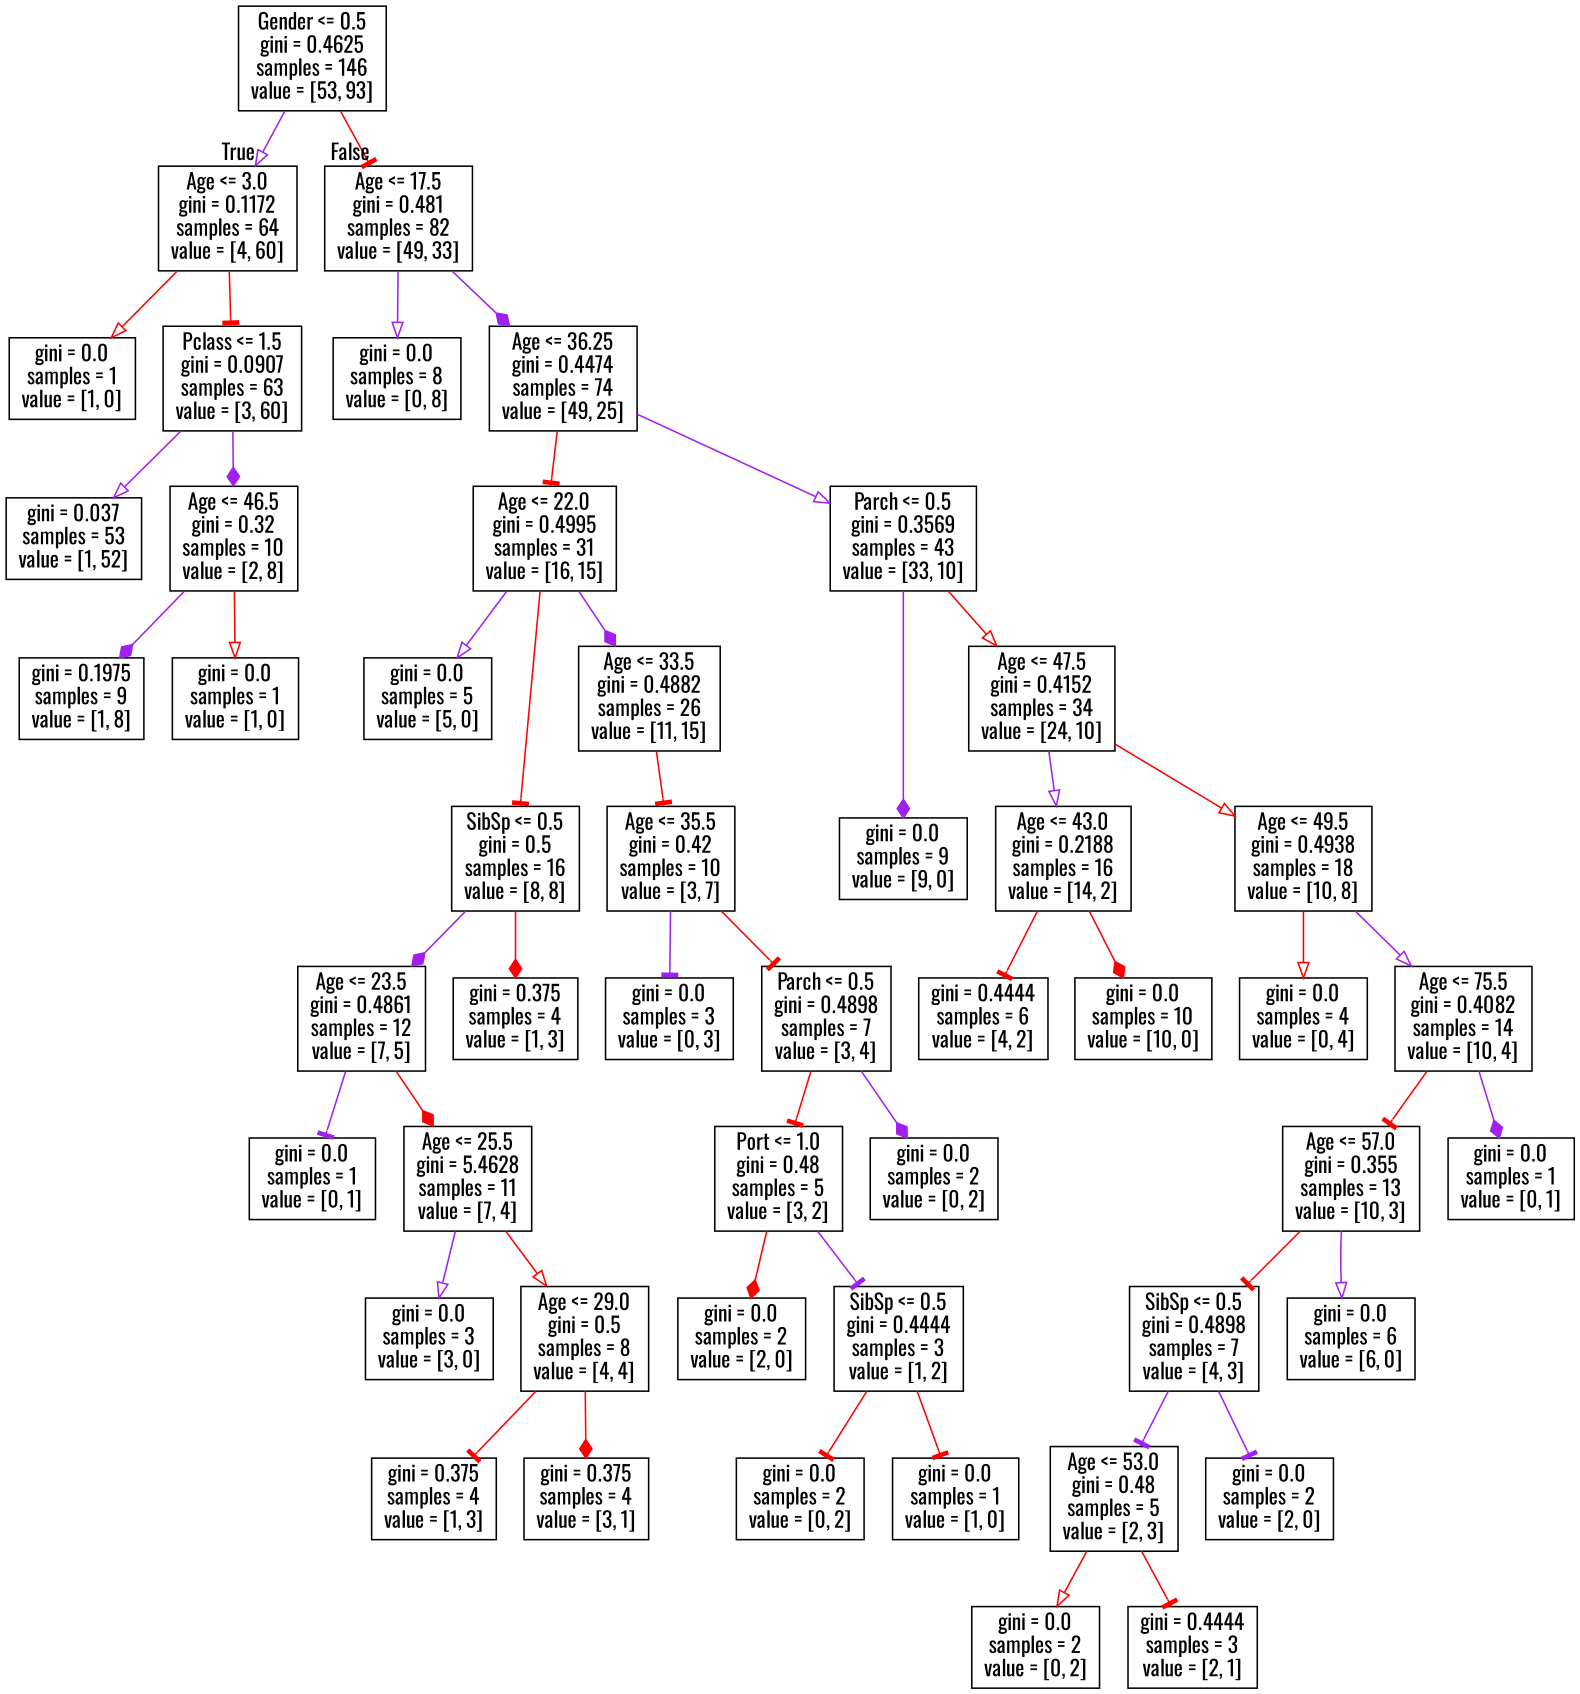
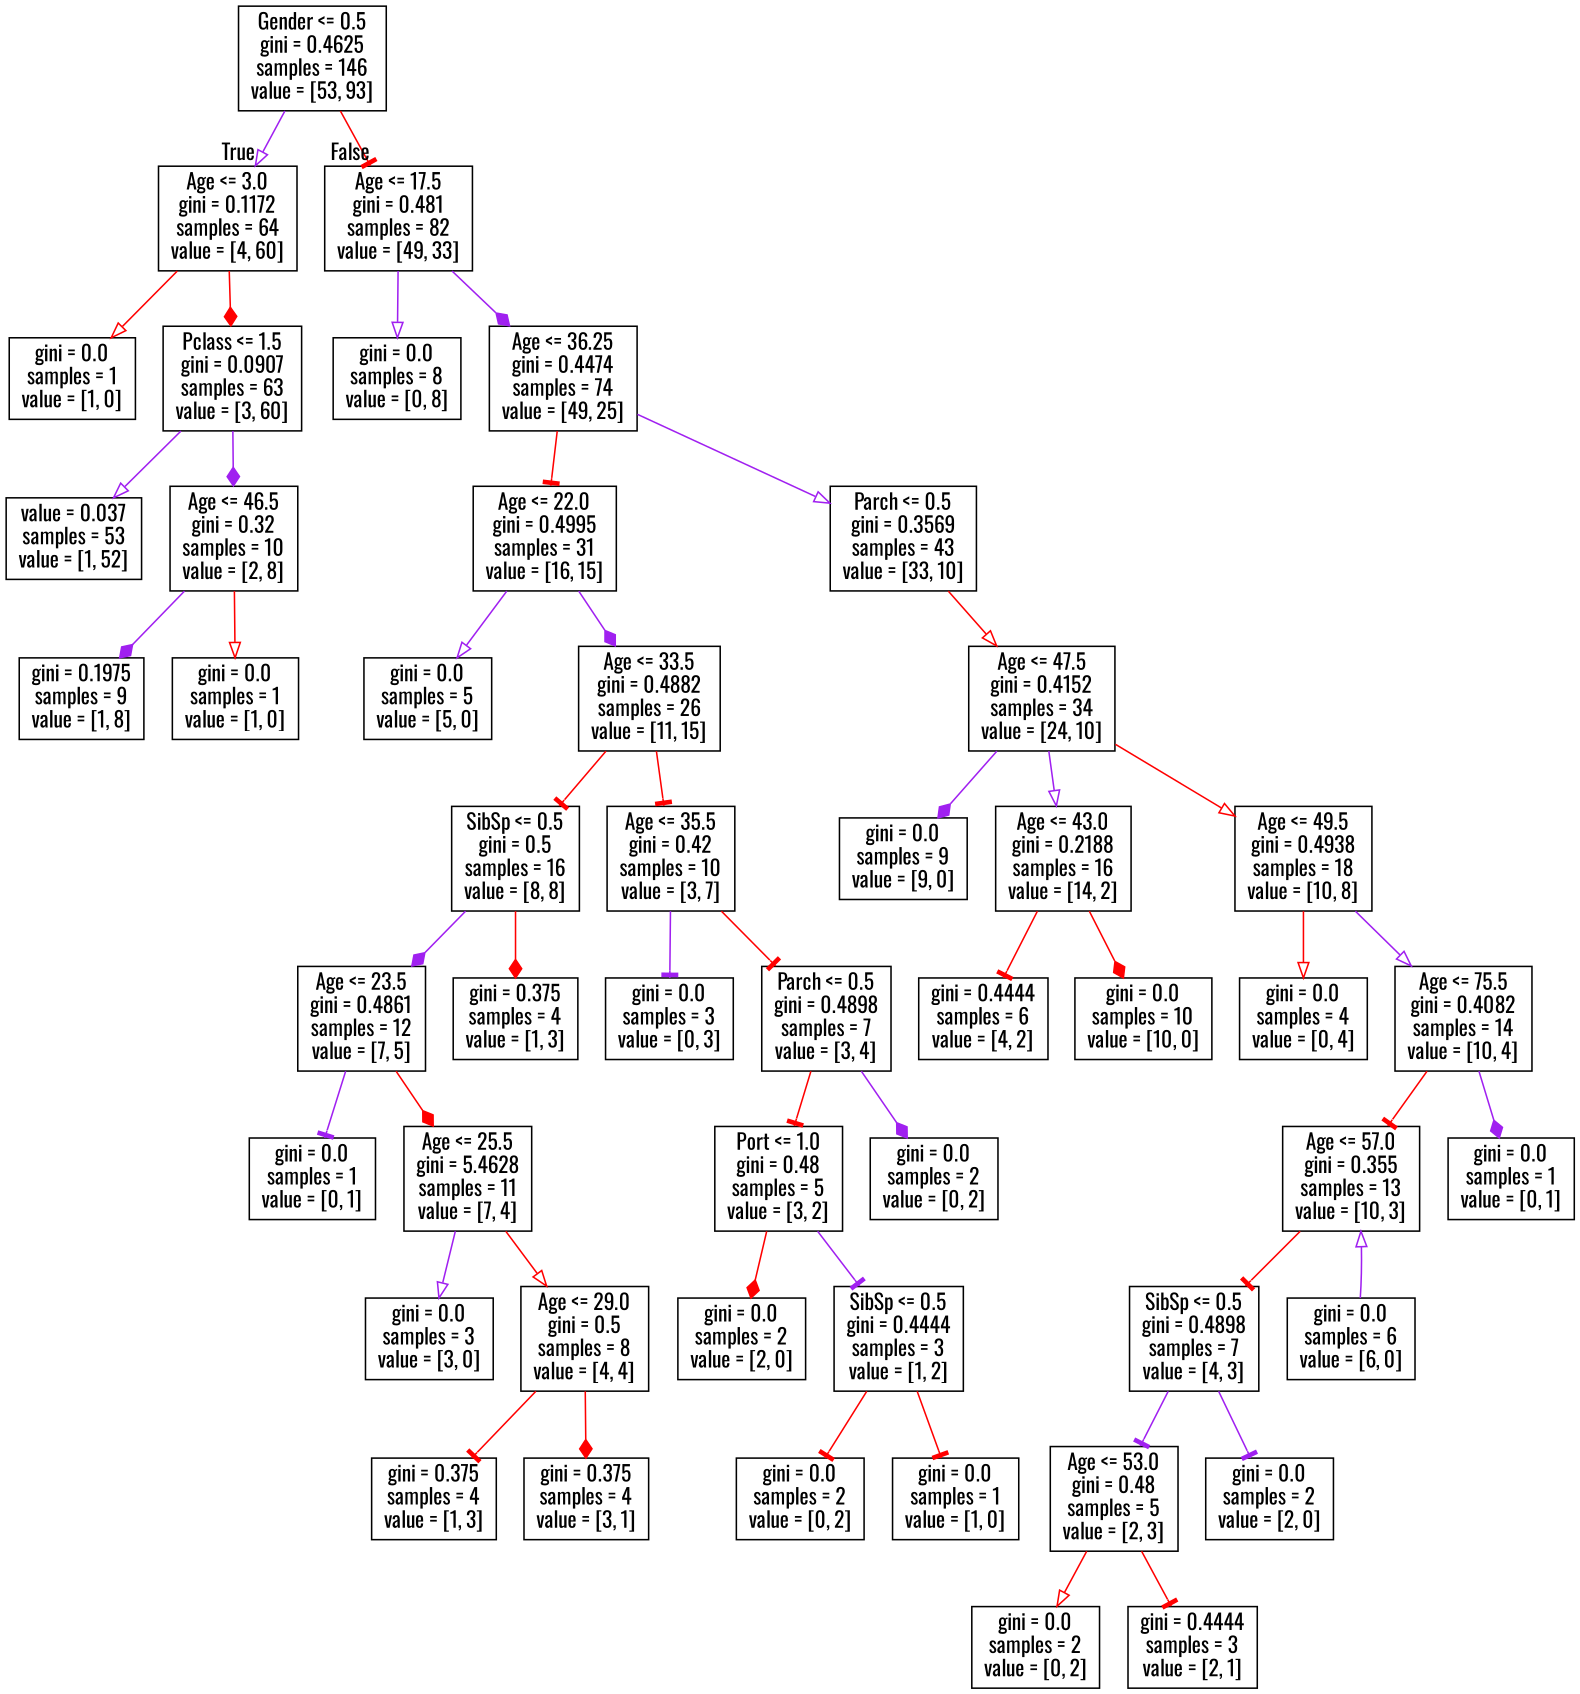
edge "Age <= 3.0 gini = 0.1172 samples = 64 value = [4, 60]" -> "Pclass <= 1.5 gini = 0.0907 samples = 63 value = [3, 60]": arrowhead tee -> diamond
node "gini = 0.037 samples = 53 value = [1, 52]": label "gini = 0.037 samples = 53 value = [1, 52]" -> "value = 0.037 samples = 53 value = [1, 52]"
edge "Age <= 22.0 gini = 0.4995 samples = 31 value = [16, 15]" -> "SibSp <= 0.5 gini = 0.5 samples = 16 value = [8, 8]": now "Age <= 33.5 gini = 0.4882 samples = 26 value = [11, 15]" -> "SibSp <= 0.5 gini = 0.5 samples = 16 value = [8, 8]"
edge "Parch <= 0.5 gini = 0.3569 samples = 43 value = [33, 10]" -> "gini = 0.0 samples = 9 value = [9, 0]": now "Age <= 47.5 gini = 0.4152 samples = 34 value = [24, 10]" -> "gini = 0.0 samples = 9 value = [9, 0]"
edge "Age <= 57.0 gini = 0.355 samples = 13 value = [10, 3]" -> "gini = 0.0 samples = 6 value = [6, 0]": reversed
